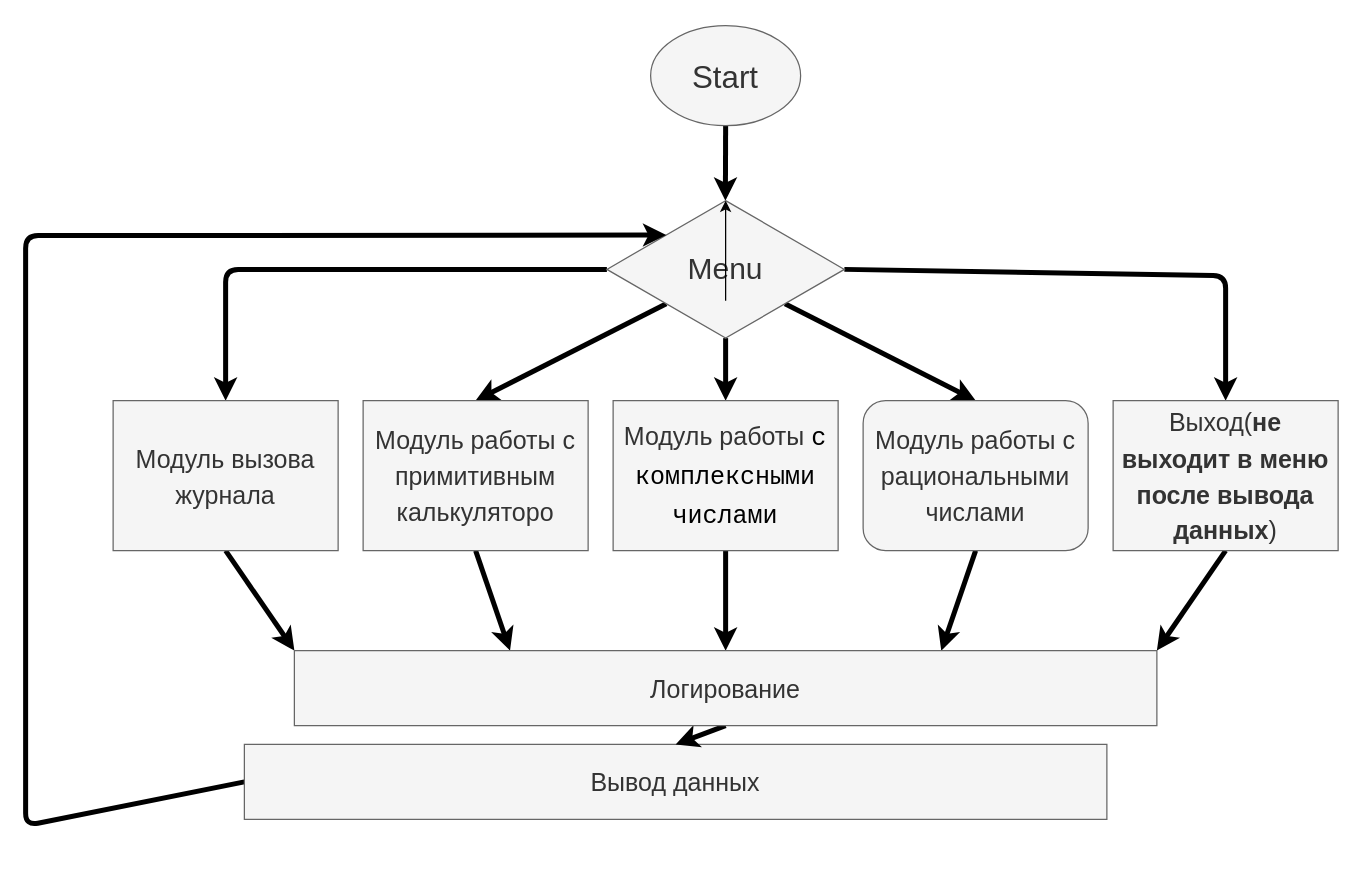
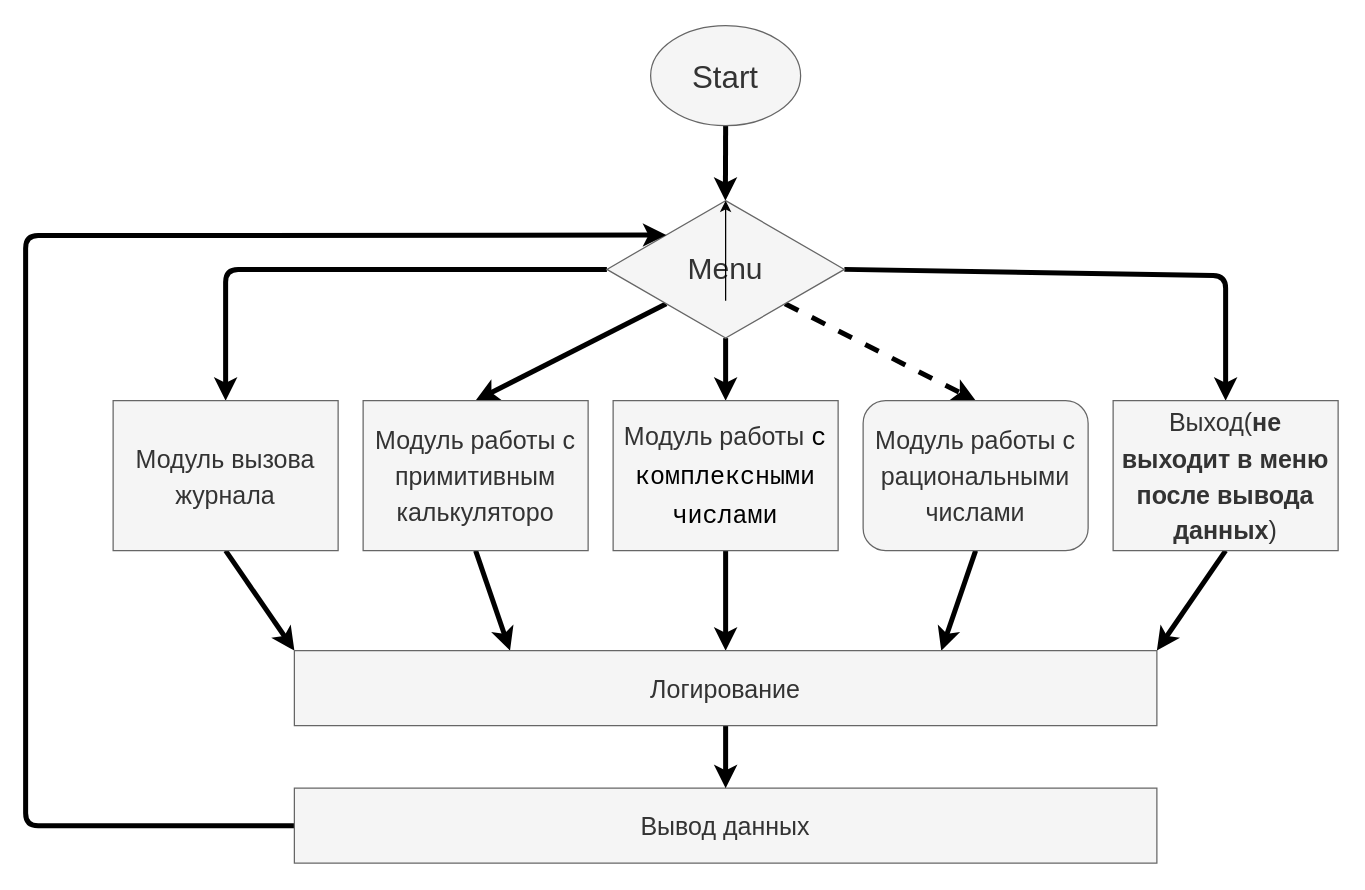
edge "Menu" -> "Модуль работы с рациональными числами": style solid -> dashed
node "Вывод данных": moved (676, 782) -> (726, 826)
